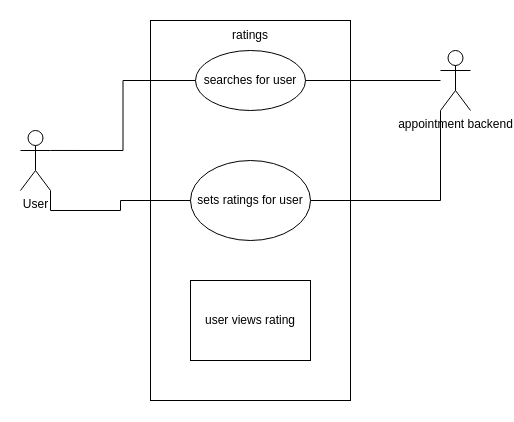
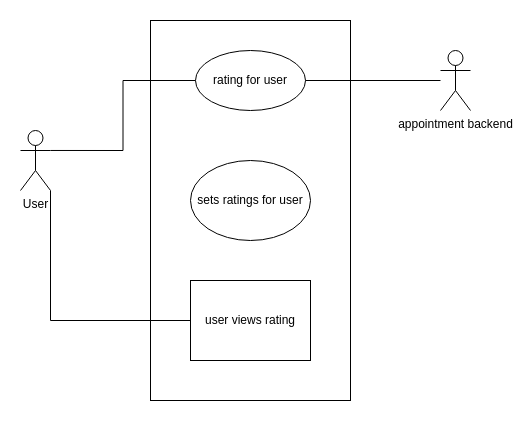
node "ratings": removed
node "searches for user": label "searches for user" -> "rating for user"
edge "appointment backend" -- "sets ratings for user": removed
edge "User" -- "sets ratings for user": now "User" -- "user views rating"
